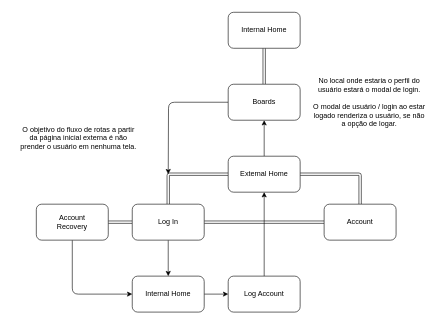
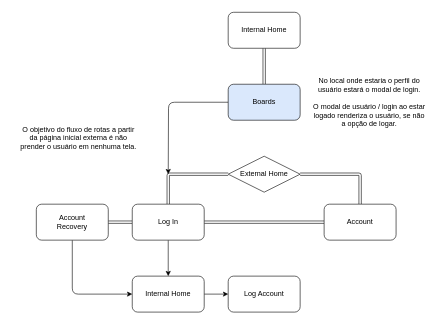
node "Boards": fillcolor #ffffff -> #dae8fc
edge "External Home" -> "Boards": removed
node "External Home": shape rounded rectangle -> diamond
edge "Log Account" -> "External Home": removed
